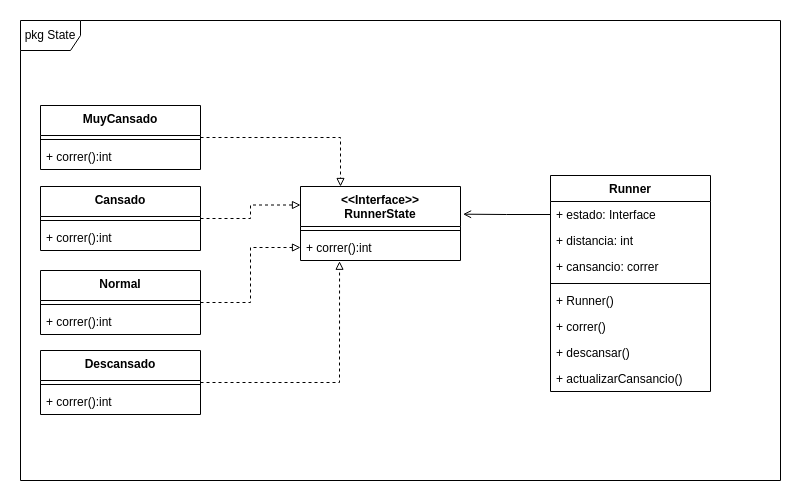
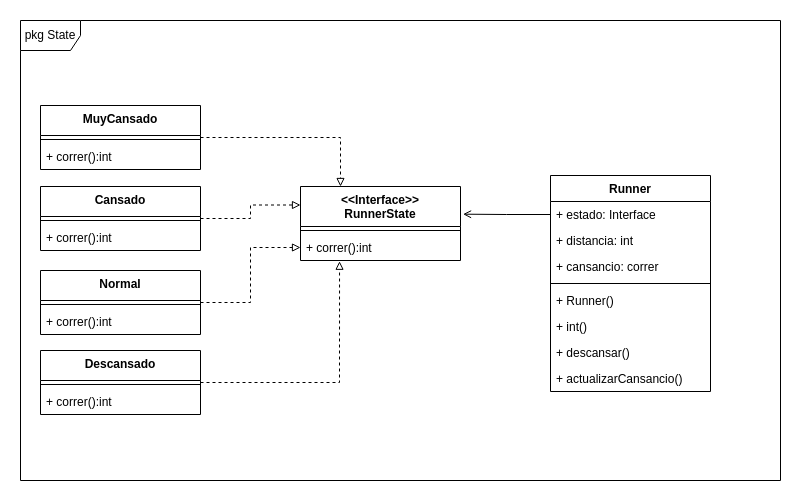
node "+ correr()": label "+ correr()" -> "+ int()"
